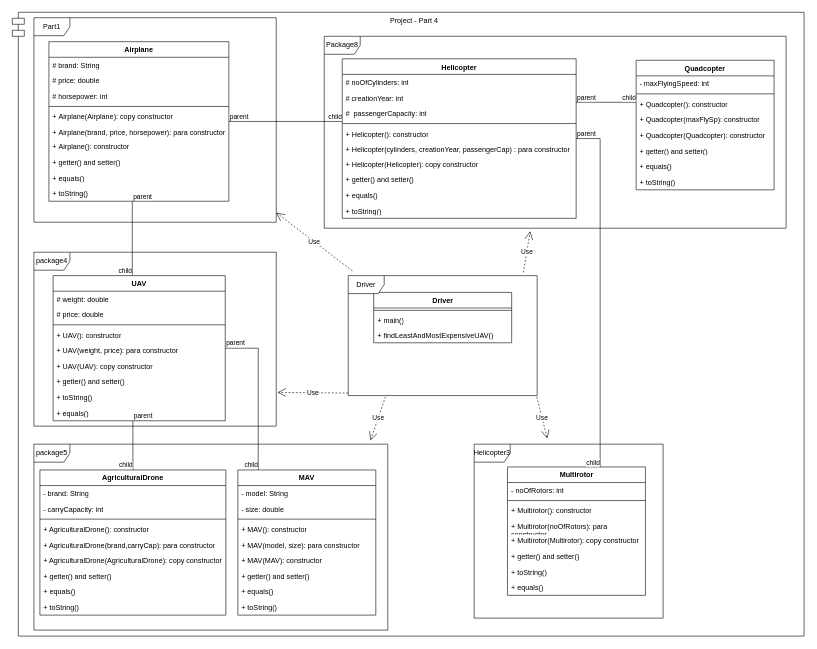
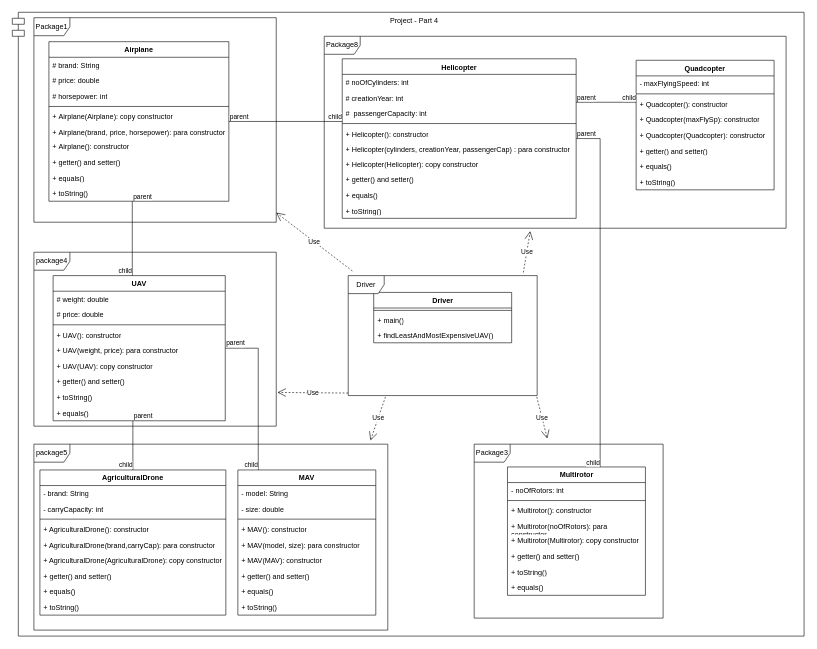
node "Part1": label "Part1" -> "Package1"
node "Helicopter3": label "Helicopter3" -> "Package3"
